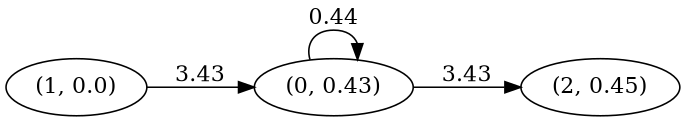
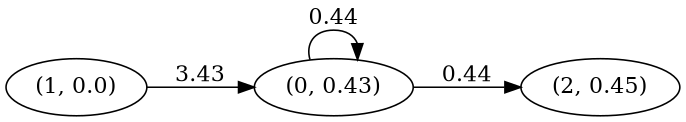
edge "(0, 0.43)" -> "(2, 0.45)": label "3.43" -> "0.44"
